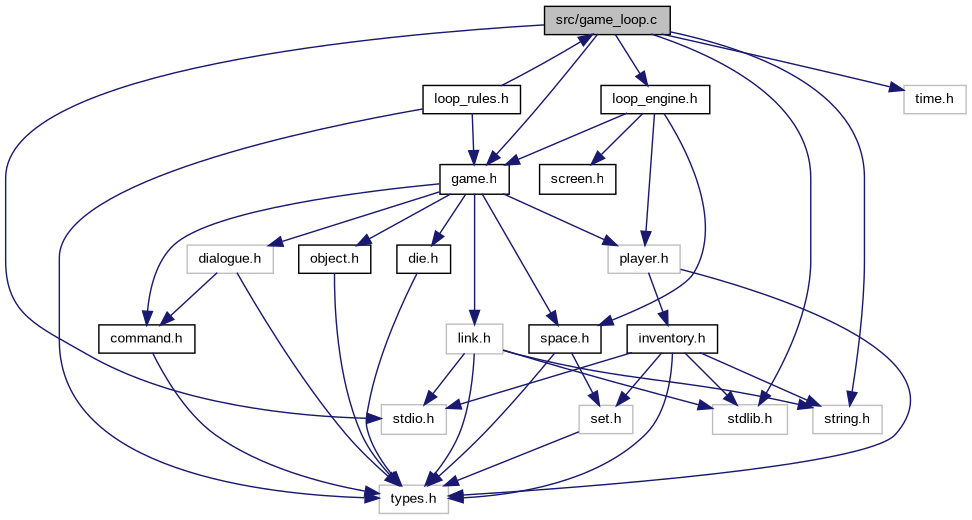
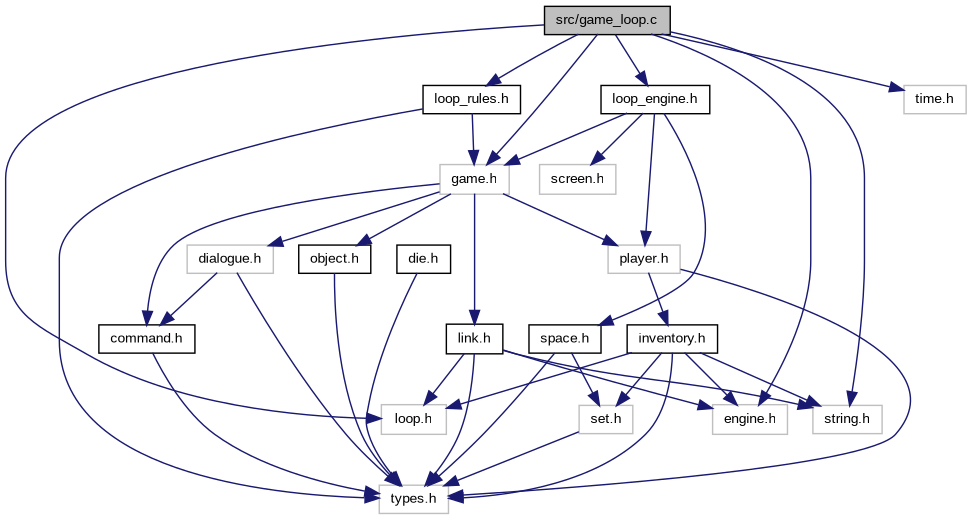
edge "loop_rules.h" -> "src/game_loop.c": reversed
node "game.h": color black -> grey75
node "screen.h": color black -> grey75
edge "game.h" -> "die.h": removed
edge "game.h" -> "space.h": removed
node "link.h": color grey75 -> black
node "stdio.h": label "stdio.h" -> "loop.h"
node "stdlib.h": label "stdlib.h" -> "engine.h"
